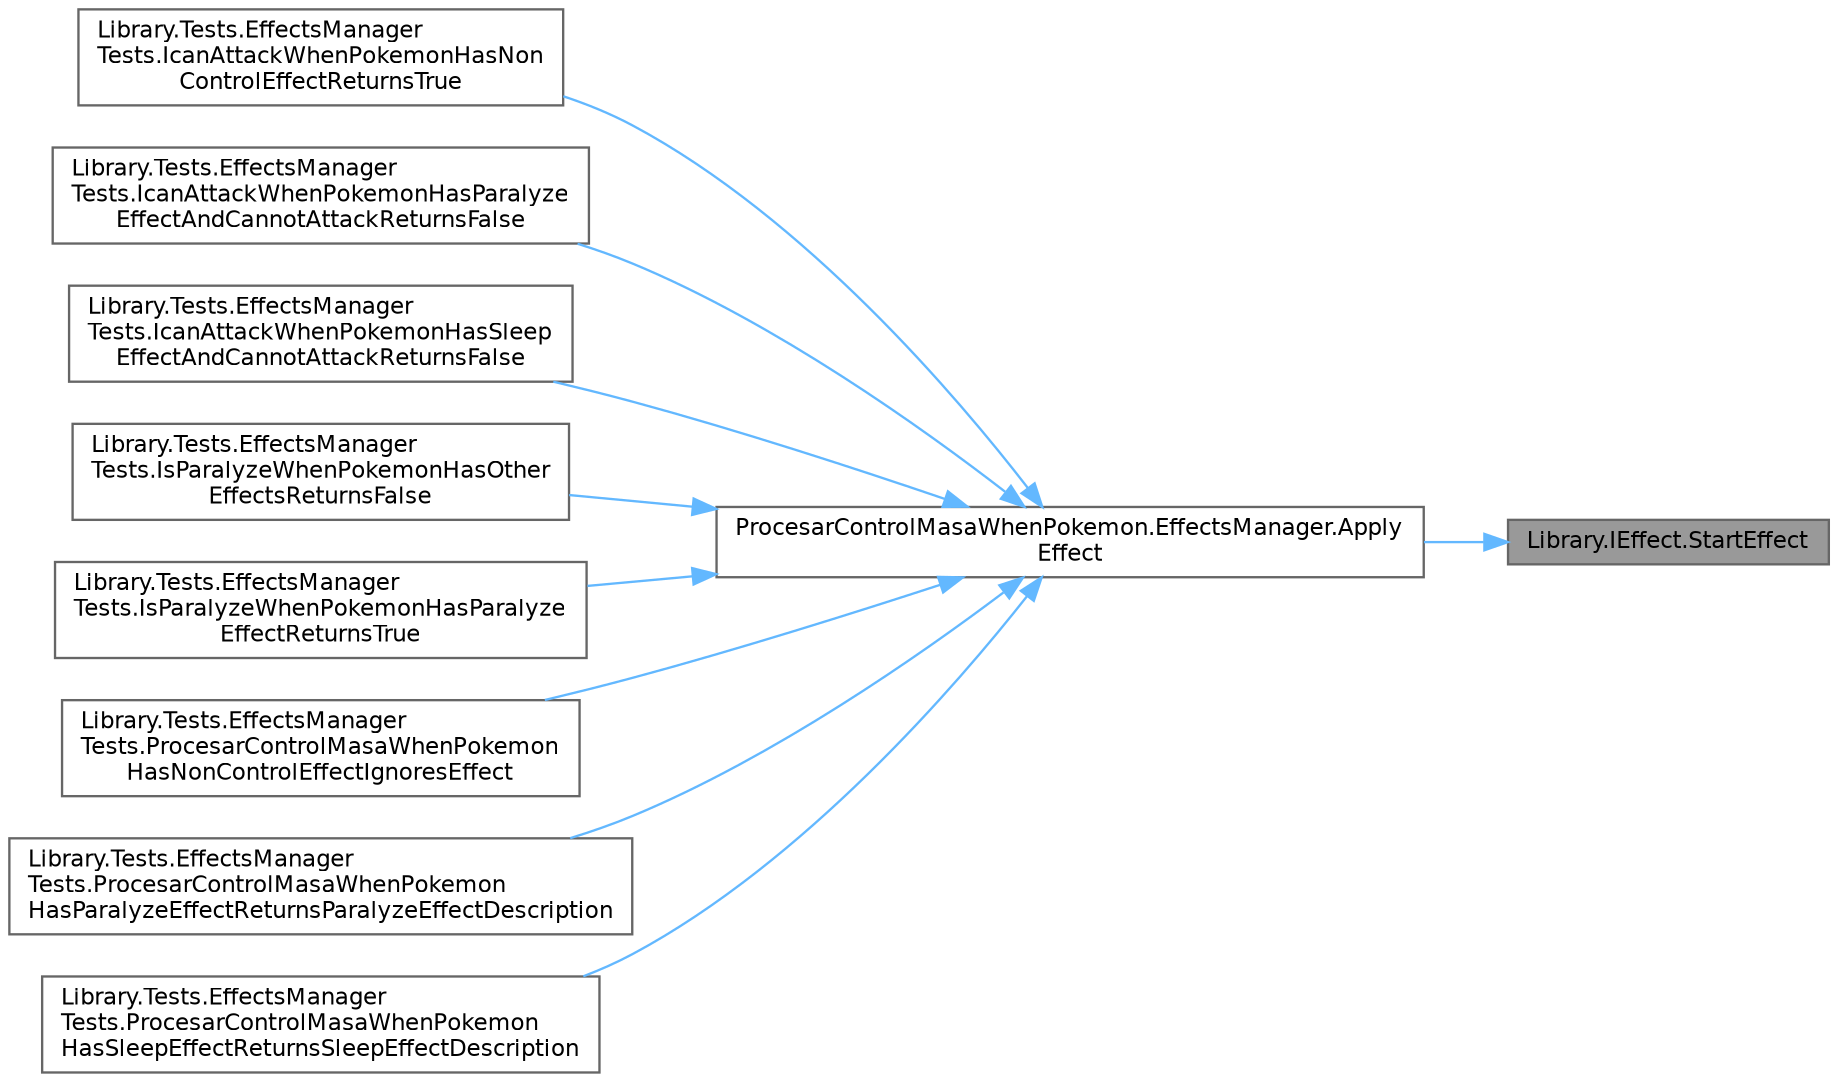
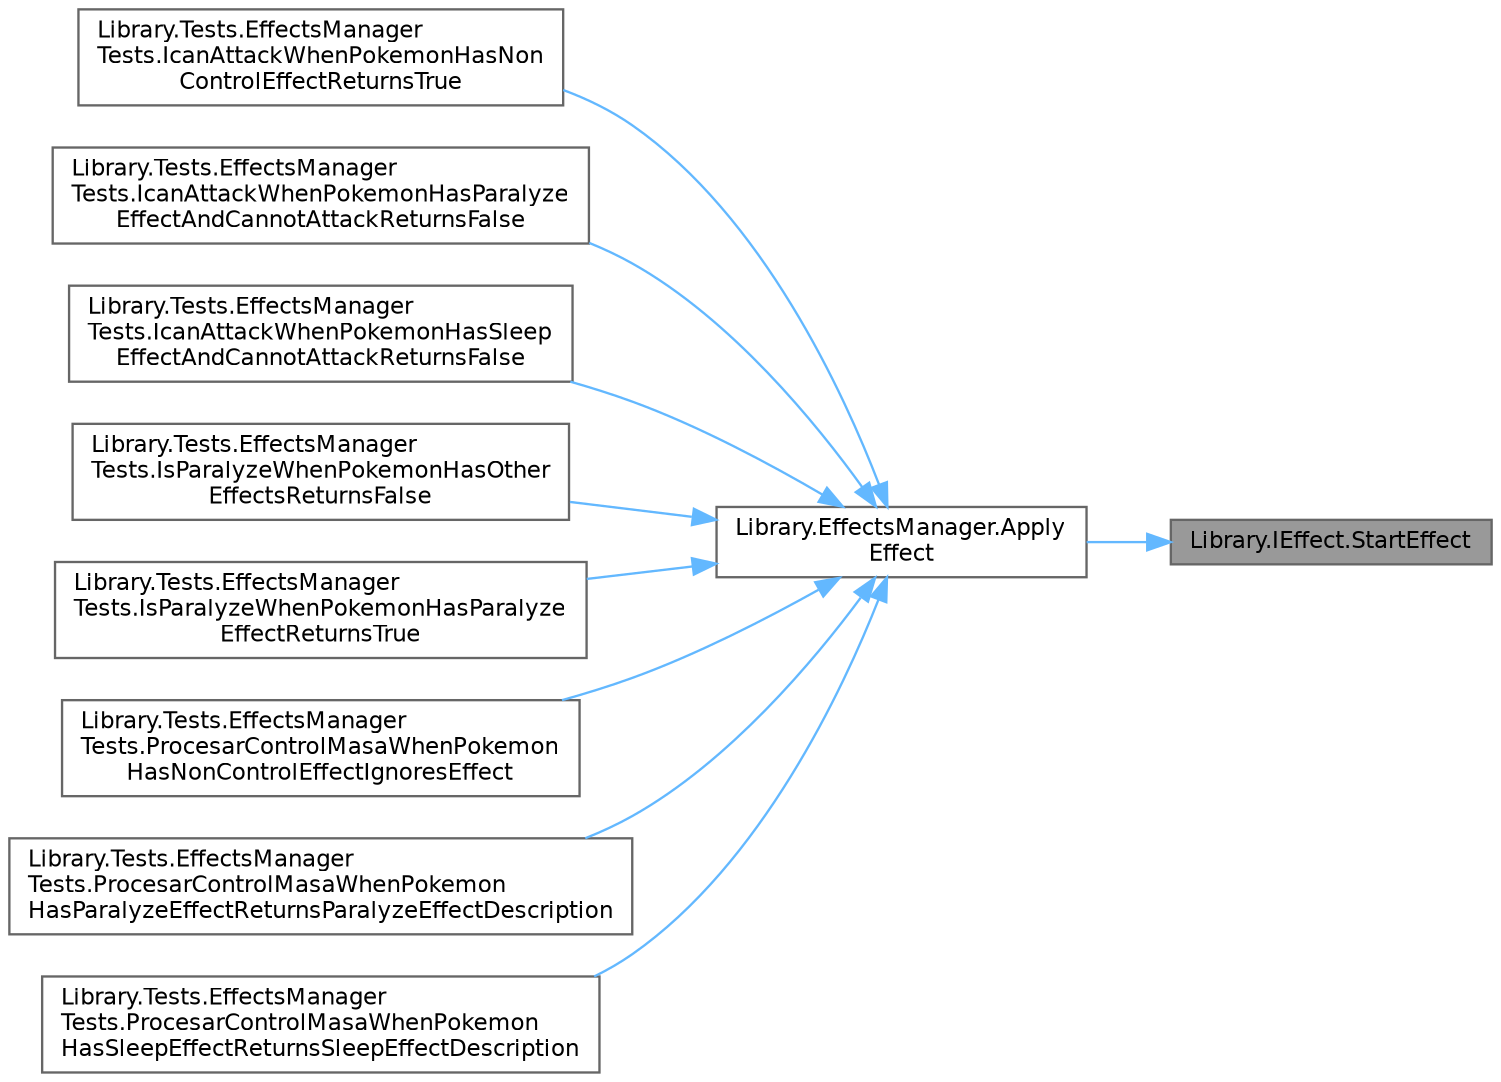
node "ProcesarControlMasaWhenPokemon.EffectsManager.Apply Effect": label "ProcesarControlMasaWhenPokemon.EffectsManager.Apply Effect" -> "Library.EffectsManager.Apply Effect"
